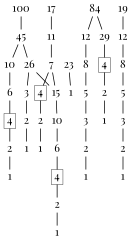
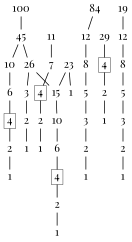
node "17": removed
edge "84" -- "29": removed
edge "7" -- "15": now "23" -- "15"
